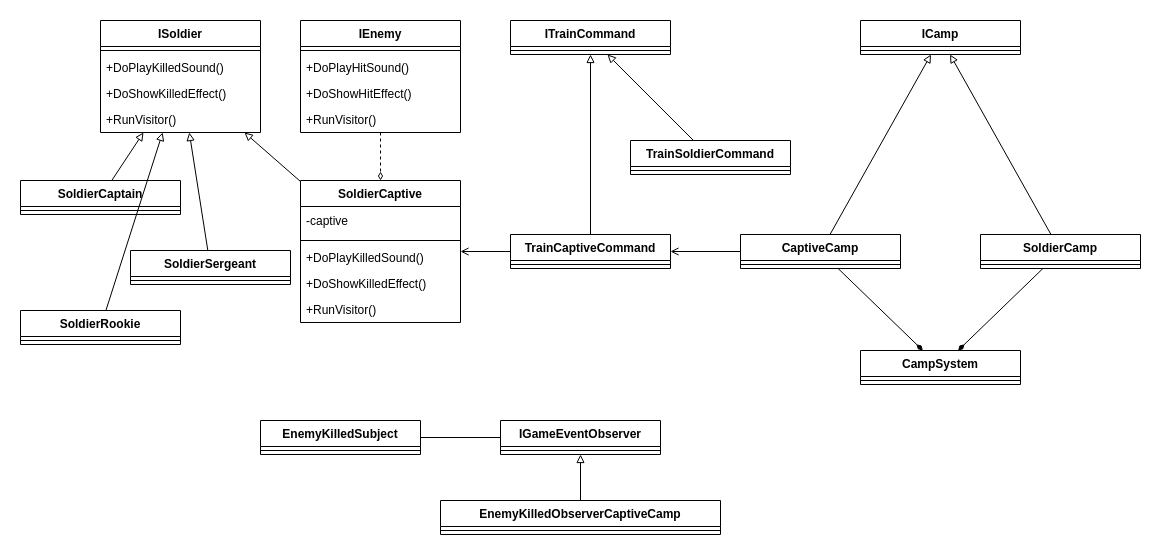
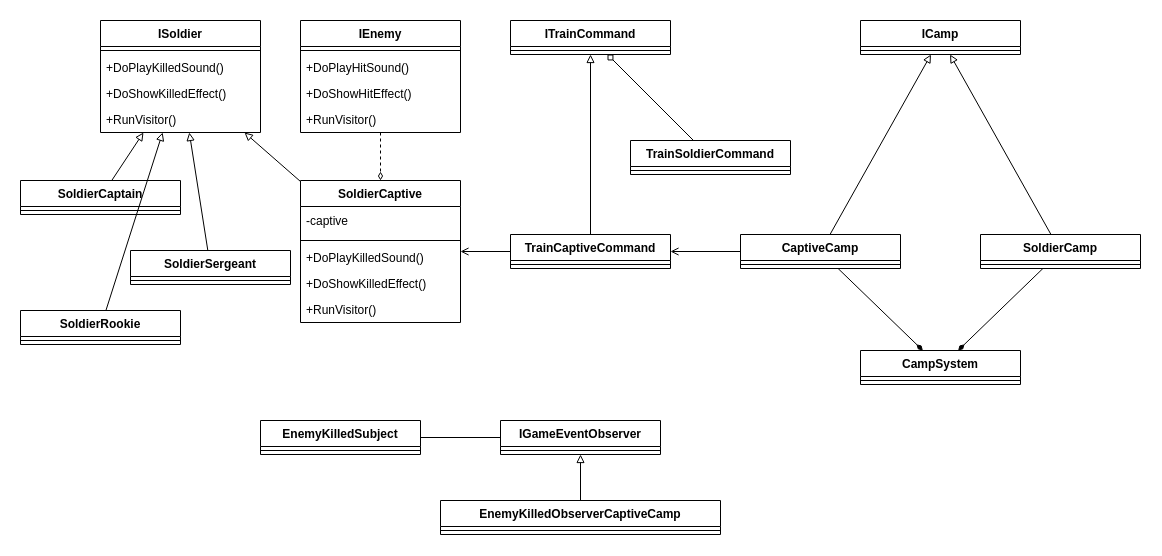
edge "TrainSoldierCommand" -> "ITrainCommand": arrowhead block -> diamond
